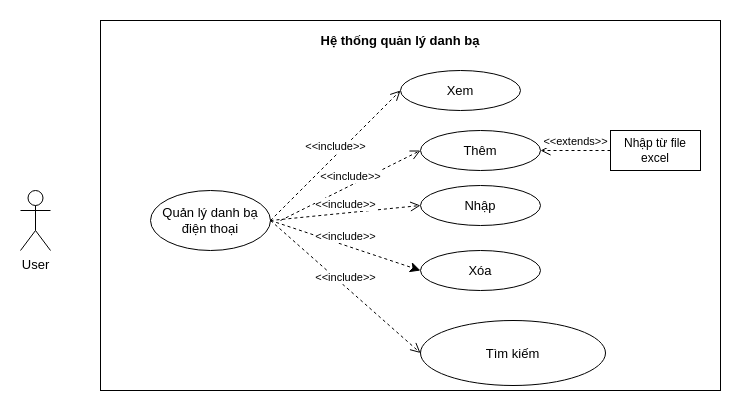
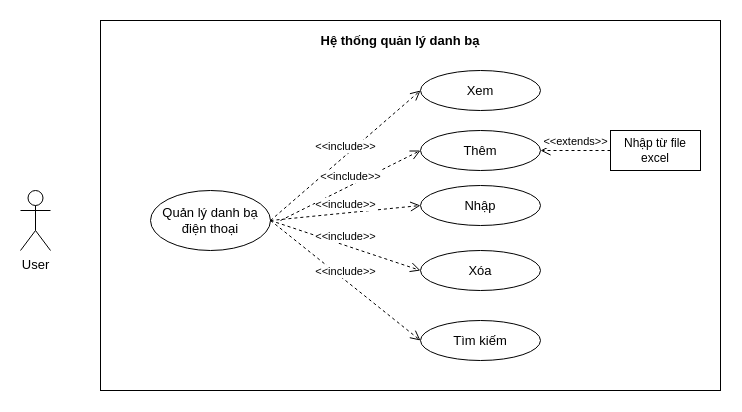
node "Xem": moved (461, 91) -> (481, 91)
edge "Quản lý danh bạ điện thoại" -> "Xóa": arrowhead classic -> open
node "Tìm kiếm": size 185x65 -> 120x40
